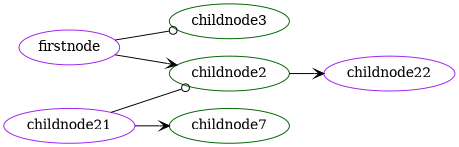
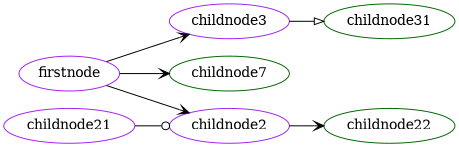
node "childnode3": color darkgreen -> purple
node "childnode31": added
edge "firstnode" -> "childnode3": arrowhead odot -> vee
node "childnode2": color darkgreen -> purple
node "childnode22": color purple -> darkgreen
edge "childnode21" -> "childnode7": now "firstnode" -> "childnode7"
